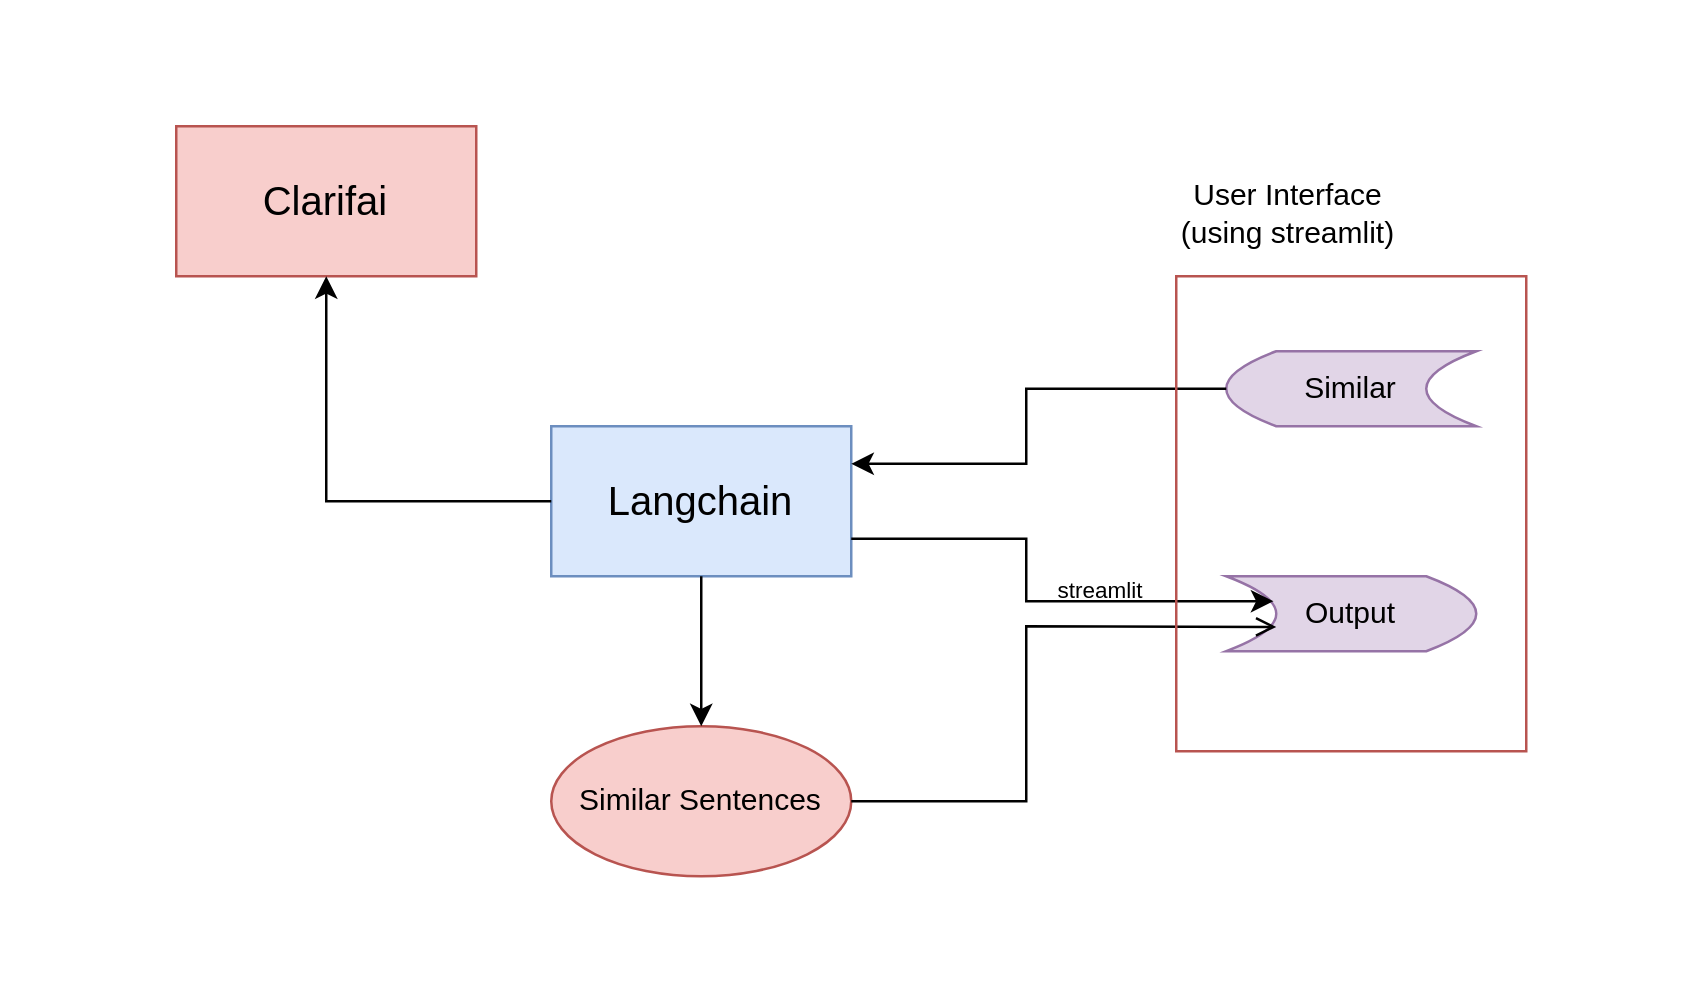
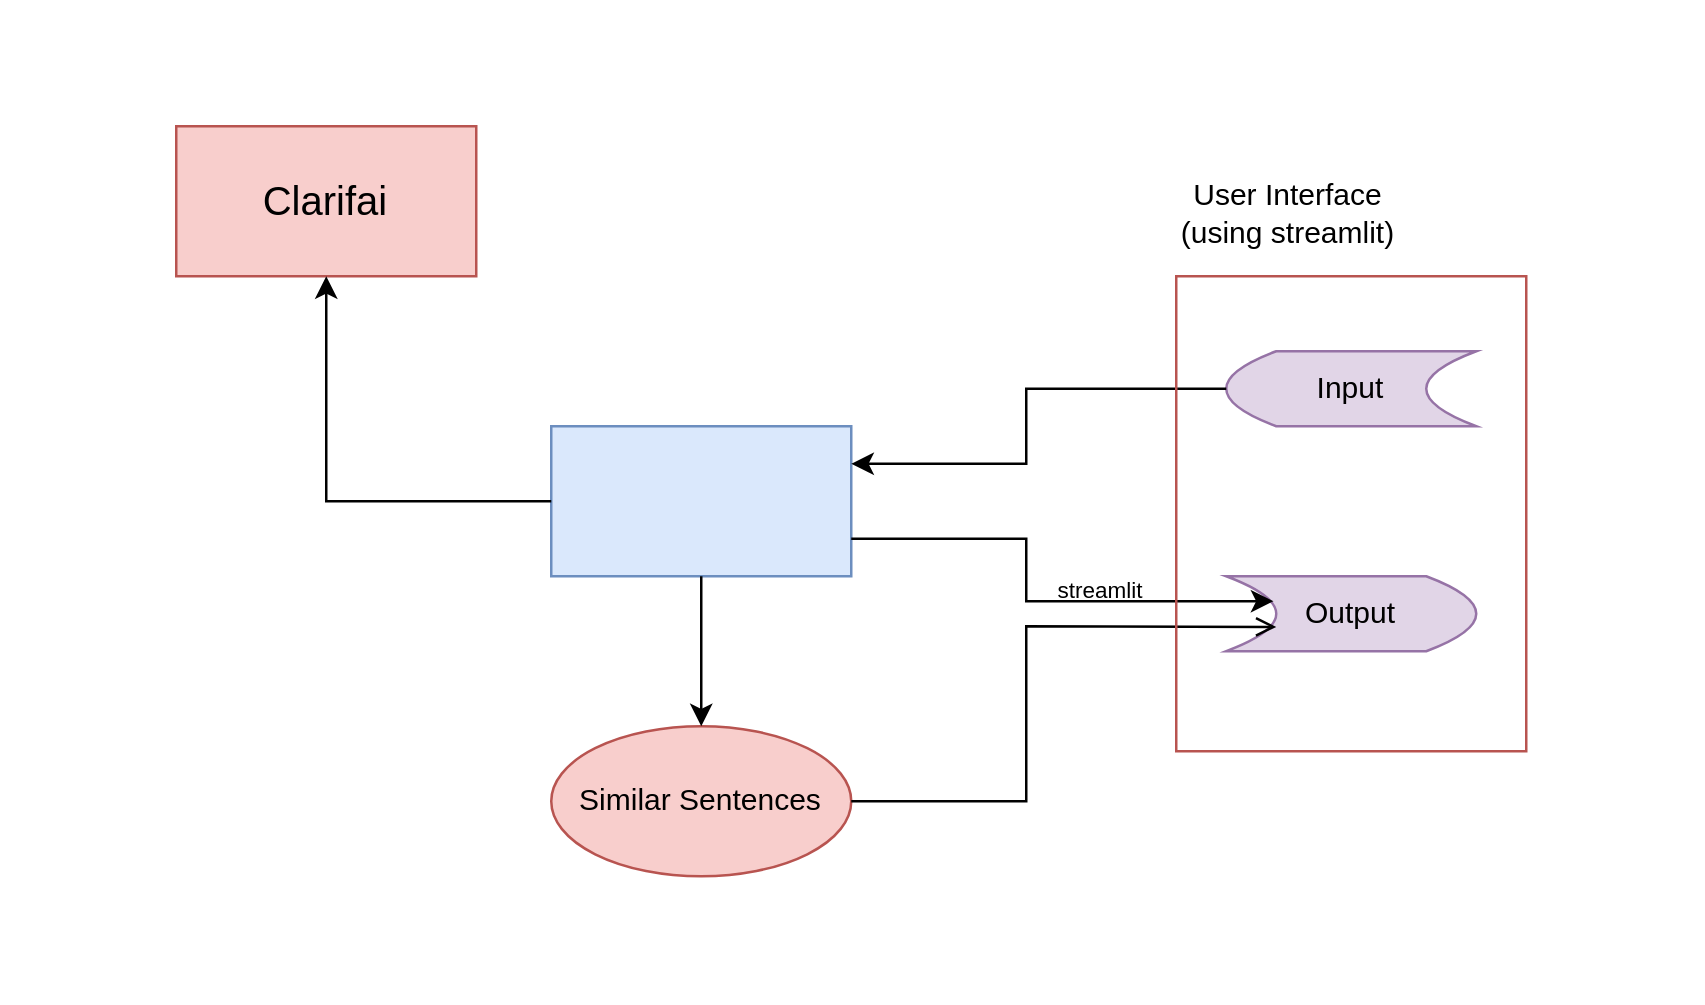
node "Similar": label "Similar" -> "Input"
node "Langchain": removed
